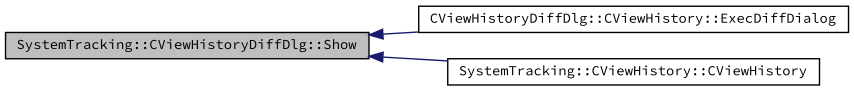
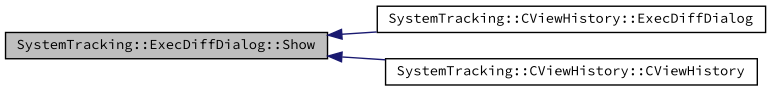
node "CViewHistoryDiffDlg::CViewHistory::ExecDiffDialog": label "CViewHistoryDiffDlg::CViewHistory::ExecDiffDialog" -> "SystemTracking::CViewHistory::ExecDiffDialog"
node "SystemTracking::CViewHistoryDiffDlg::Show": label "SystemTracking::CViewHistoryDiffDlg::Show" -> "SystemTracking::ExecDiffDialog::Show"
